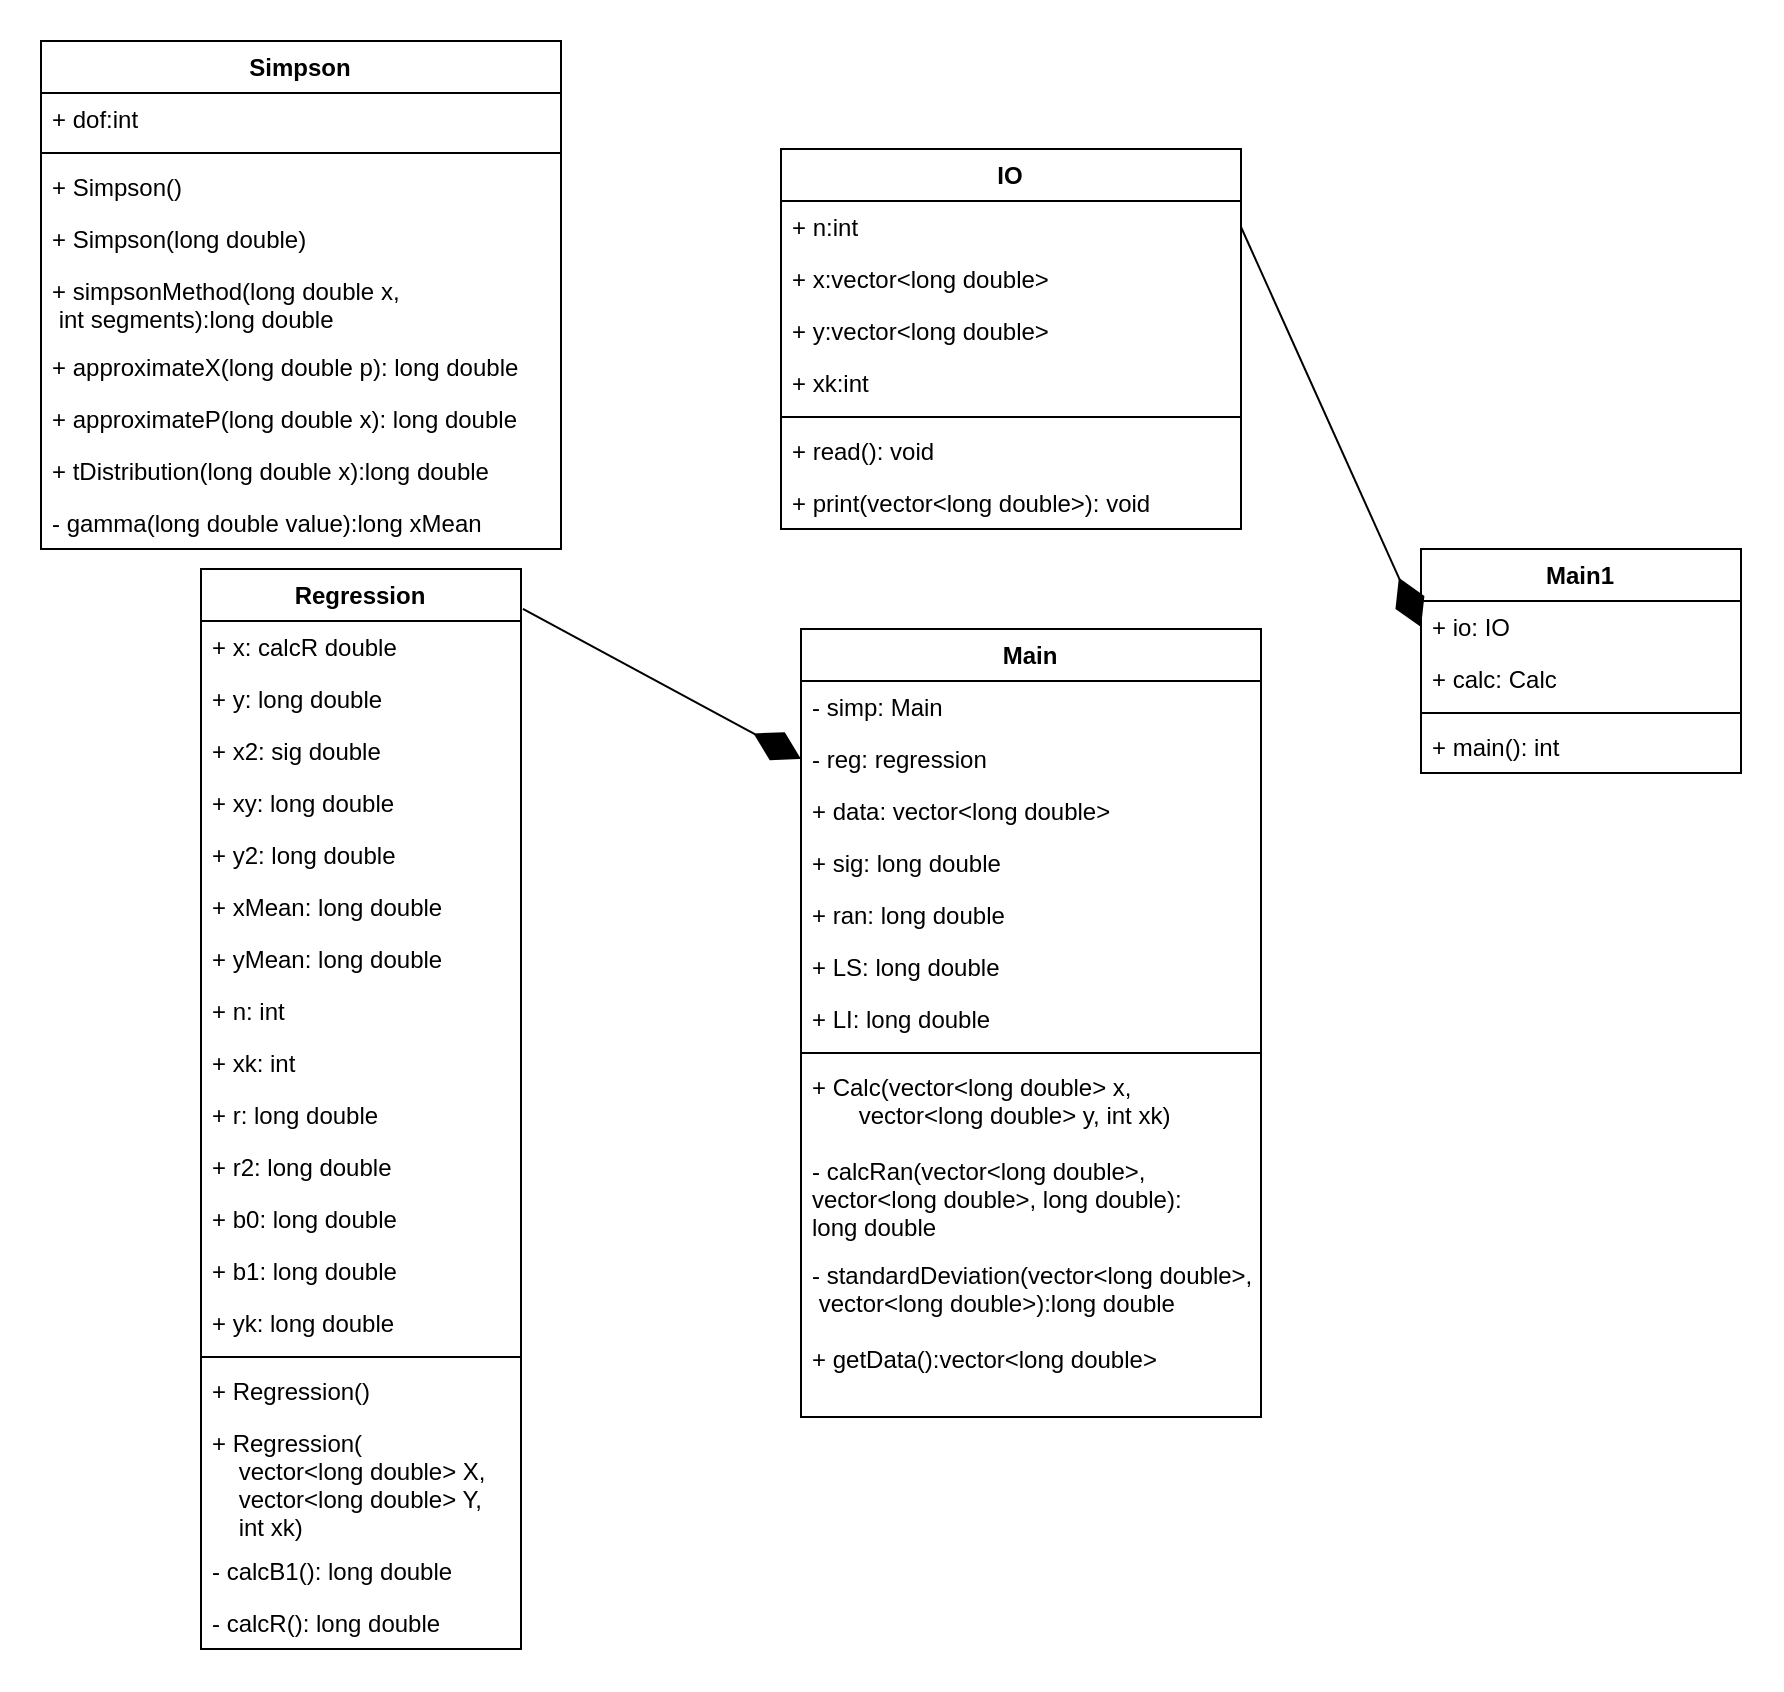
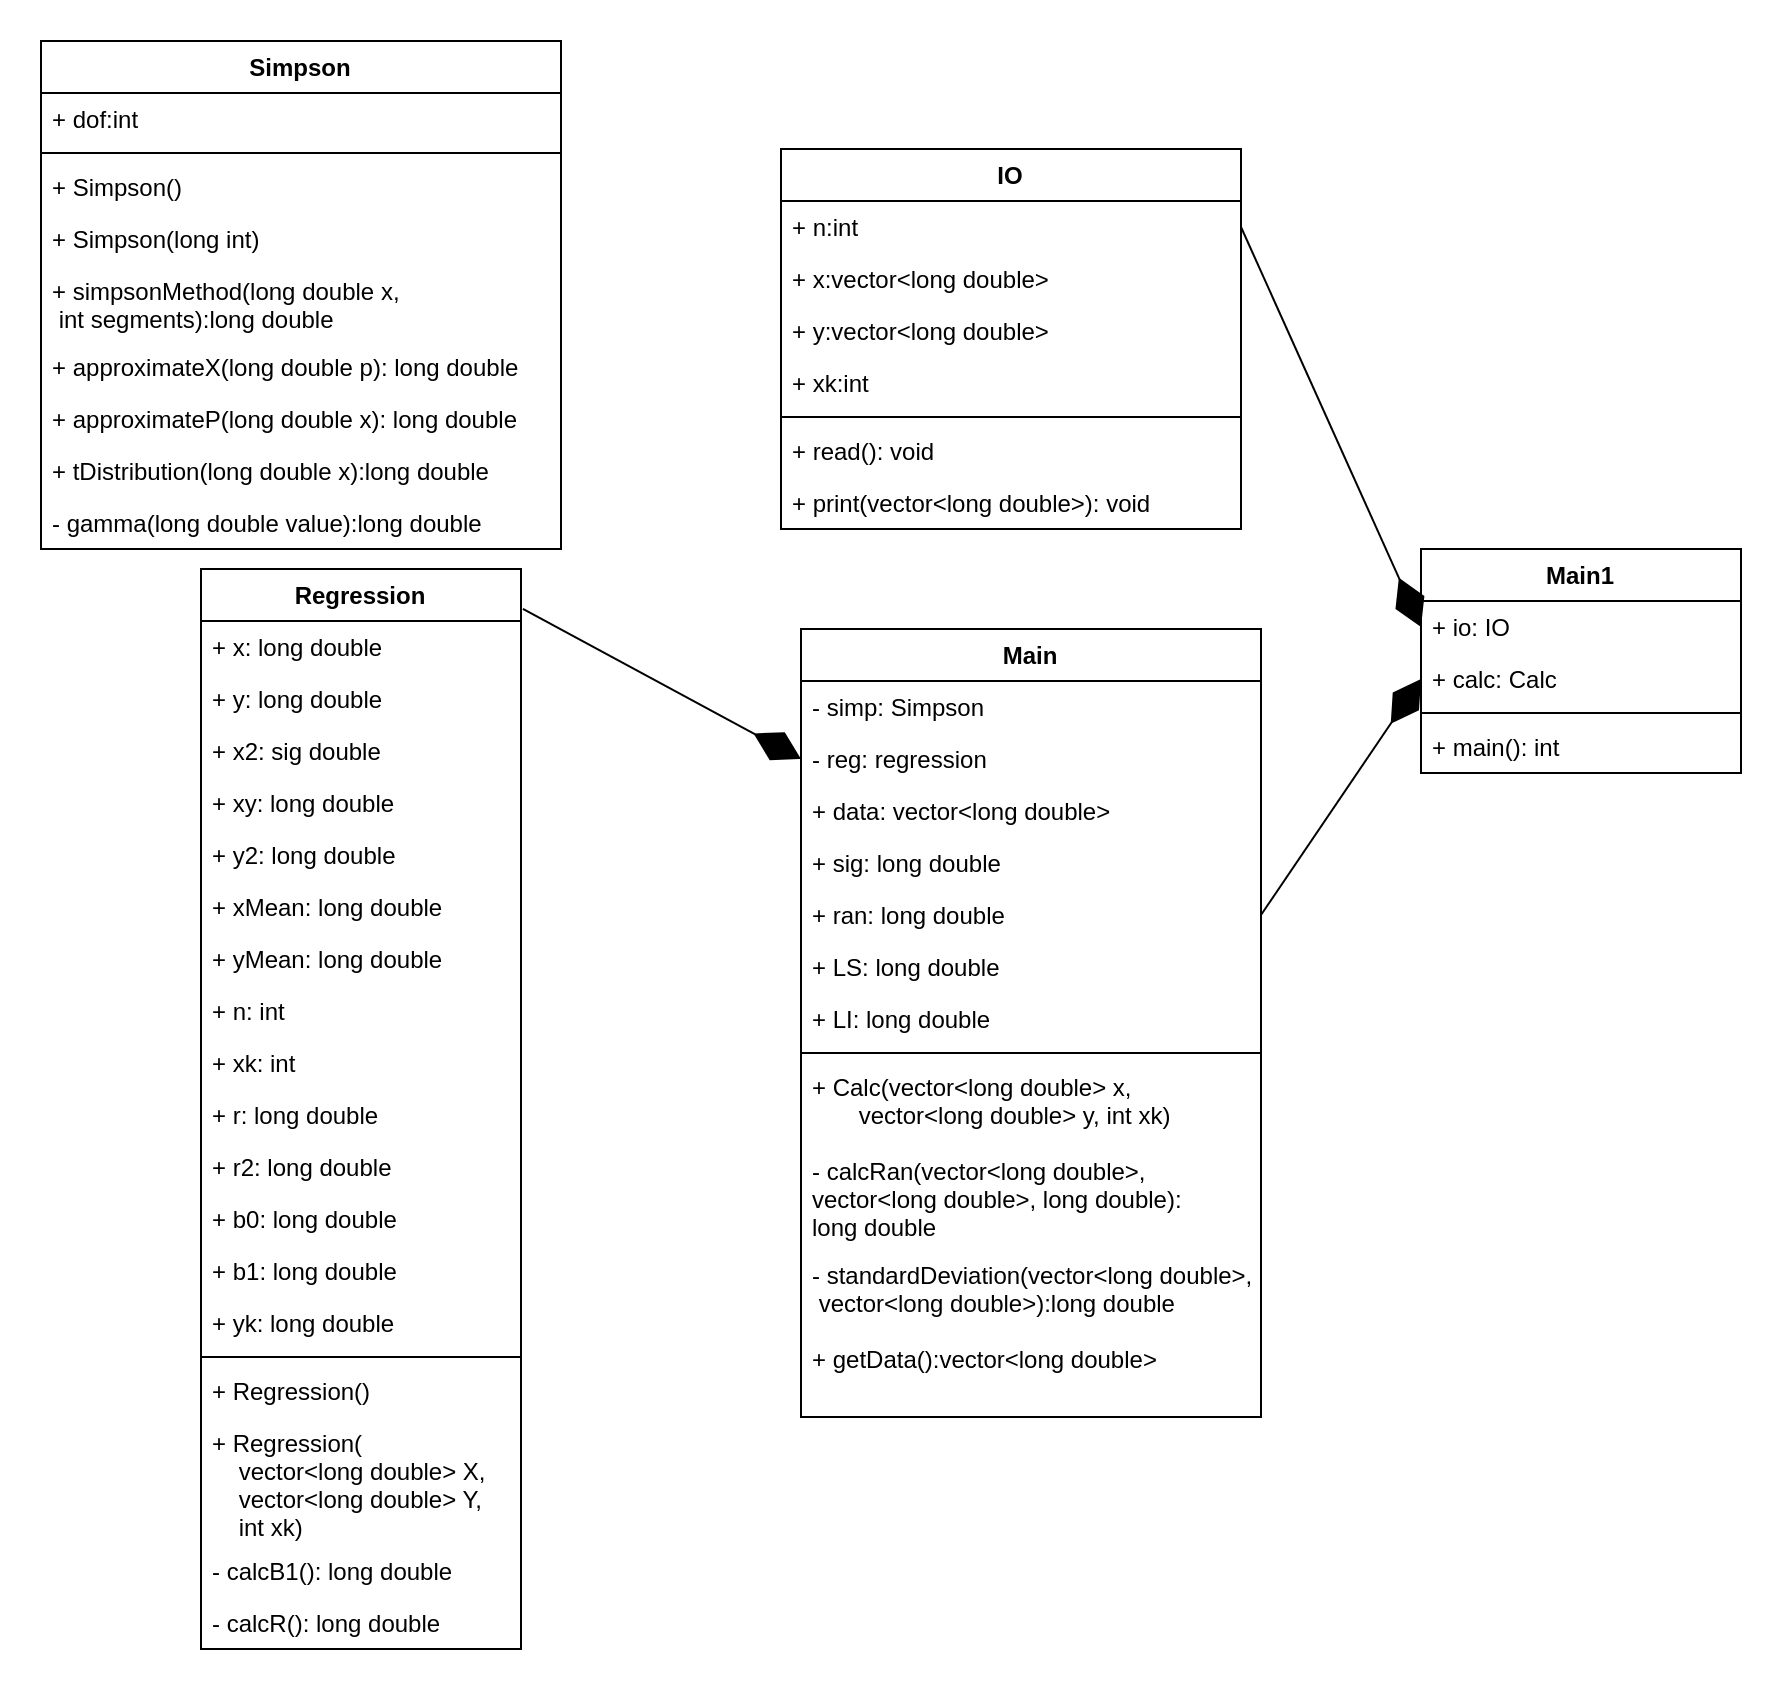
node "+ Simpson(long double)": label "+ Simpson(long double)" -> "+ Simpson(long int)"
node "- gamma(long double value):long xMean": label "- gamma(long double value):long xMean" -> "- gamma(long double value):long double"
node "+ x: calcR double": label "+ x: calcR double" -> "+ x: long double"
node "- simp: Main": label "- simp: Main" -> "- simp: Simpson"
edge "+ ran: long double" -> "+ calc: Calc": added
